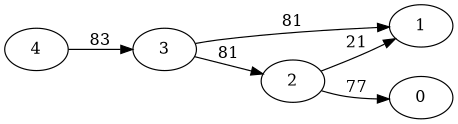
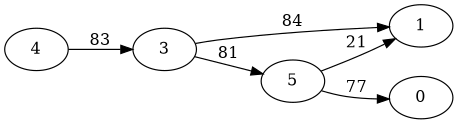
edge "3" -> "1": label "81" -> "84"
node "2": label "2" -> "5"
